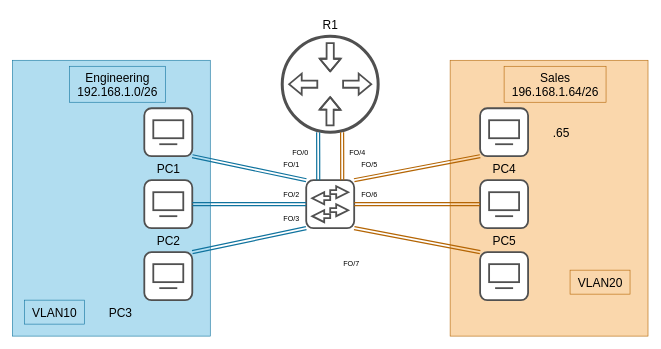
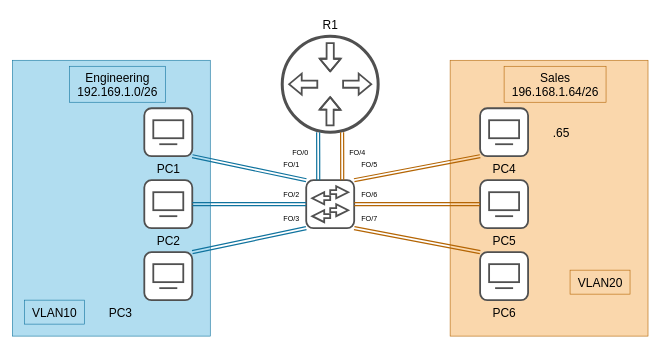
node "Engineering 192.168.1.0/26": label "Engineering 192.168.1.0/26" -> "Engineering 192.169.1.0/26"
node "FO/7": moved (351, 264) -> (369, 219)
node "PC6": added
